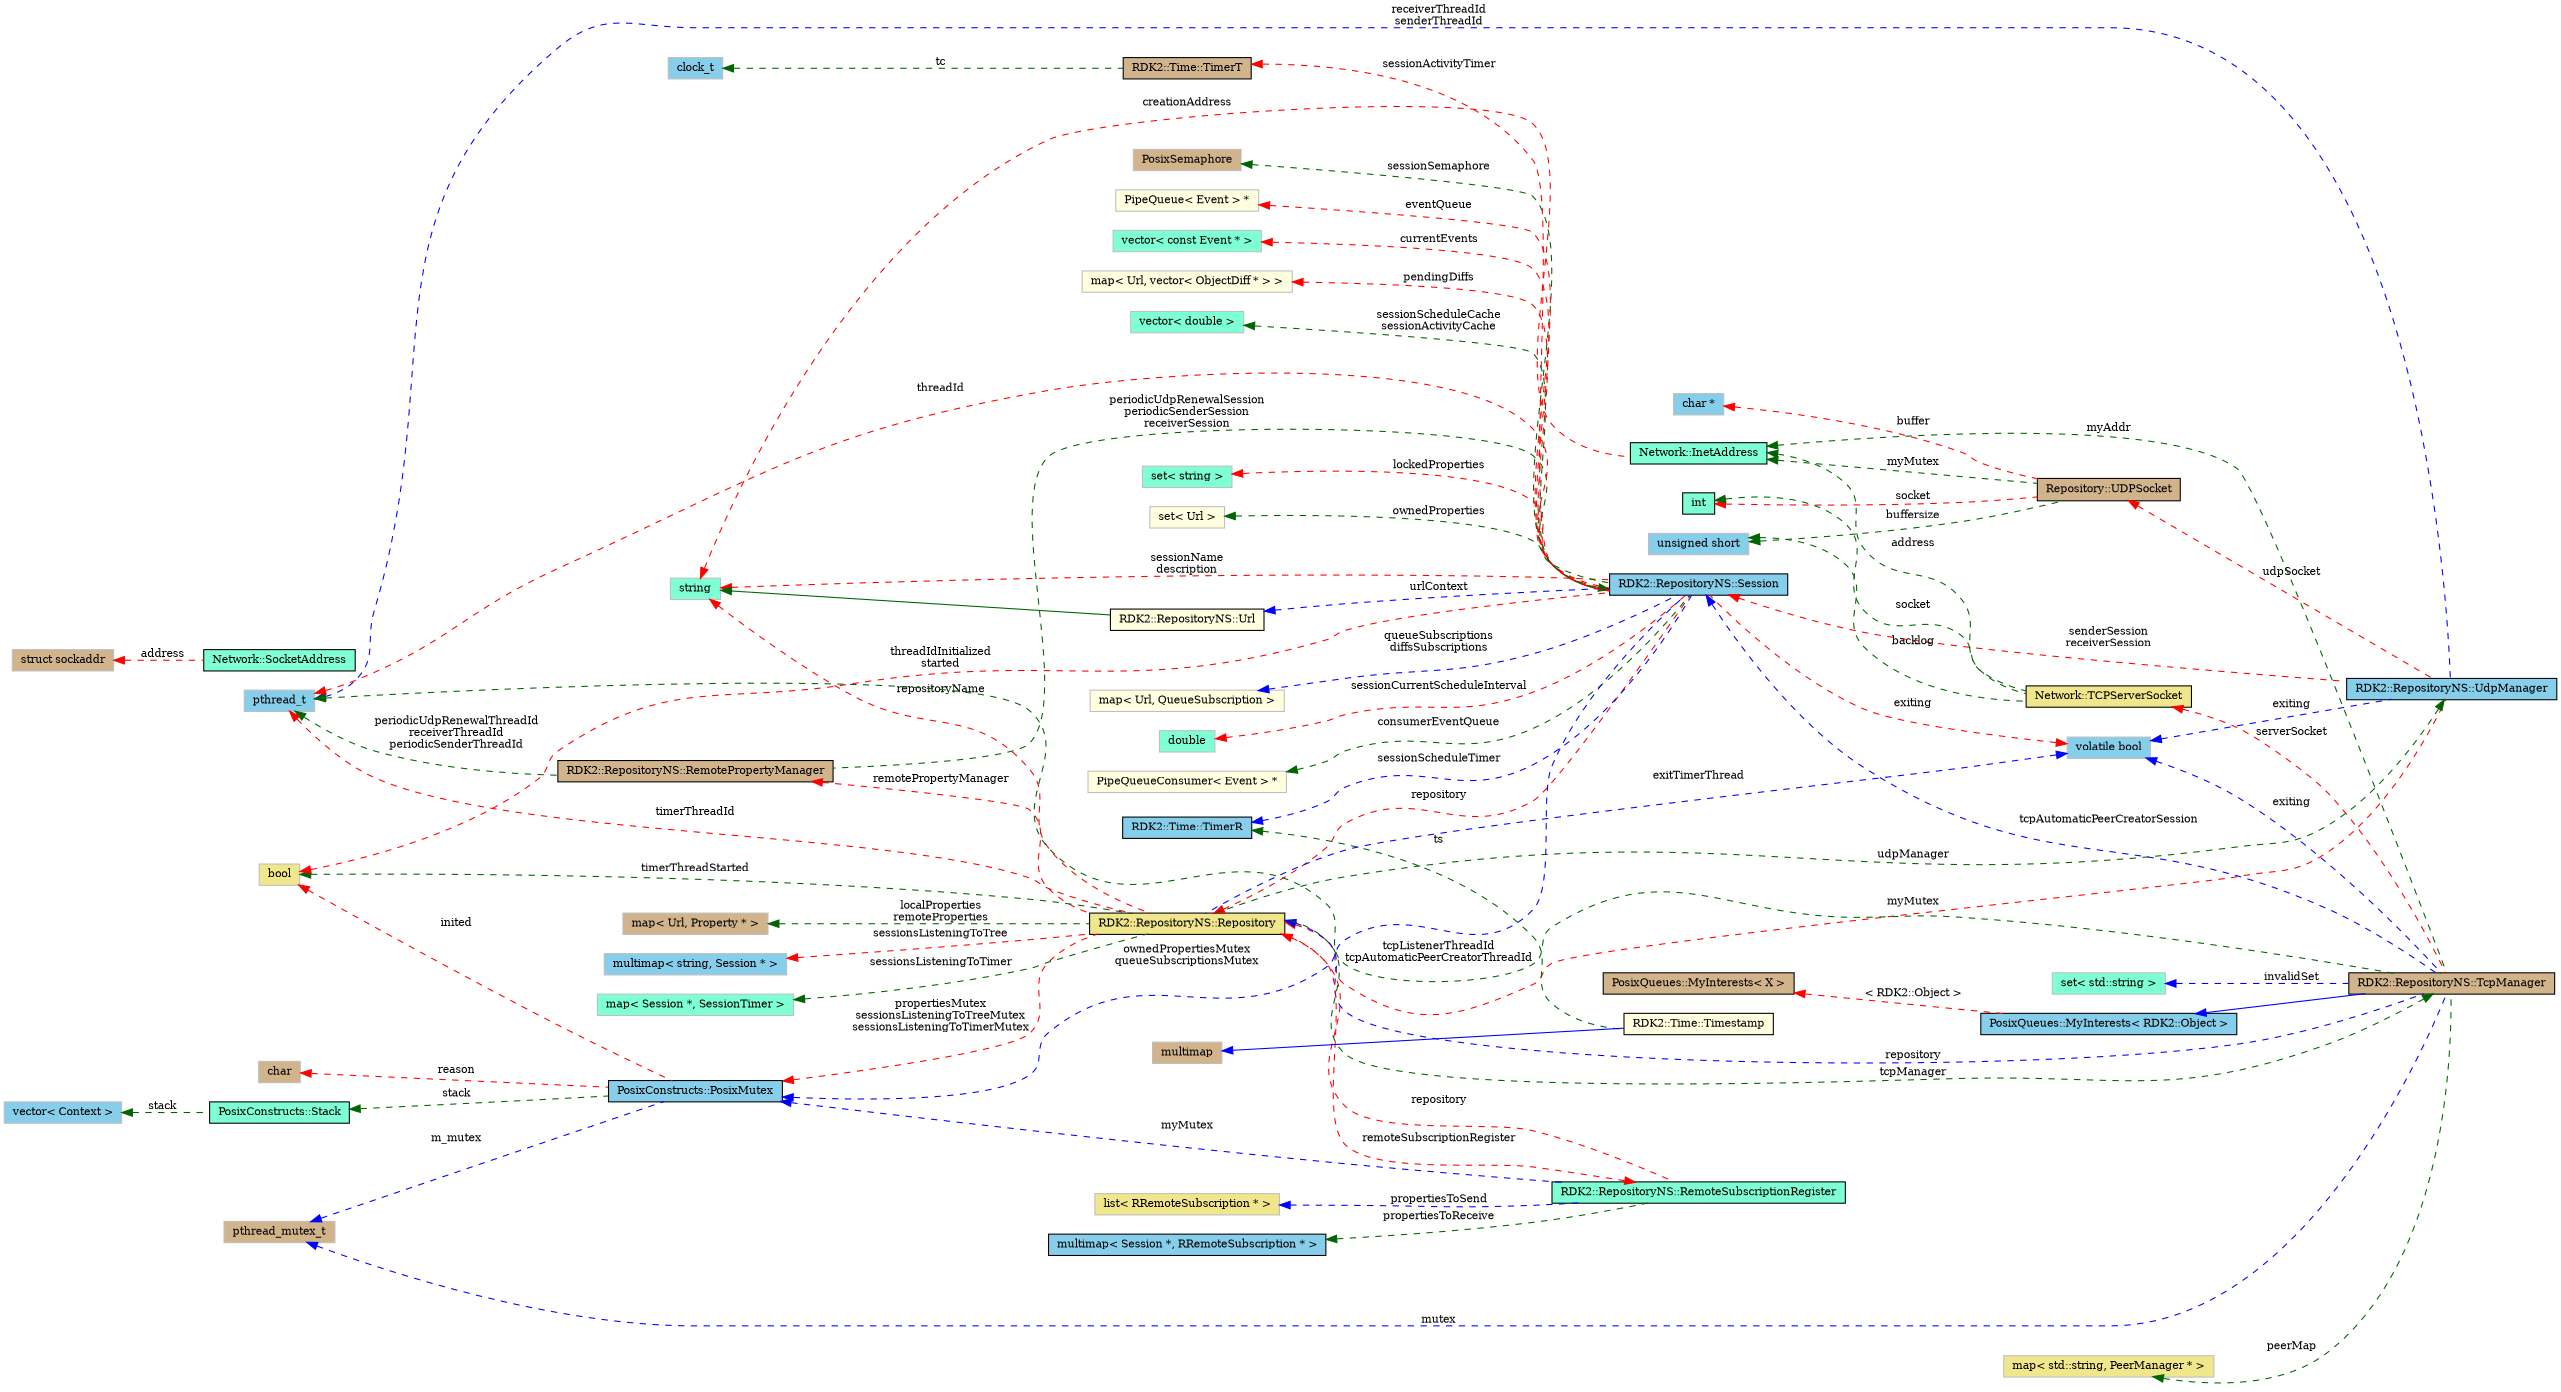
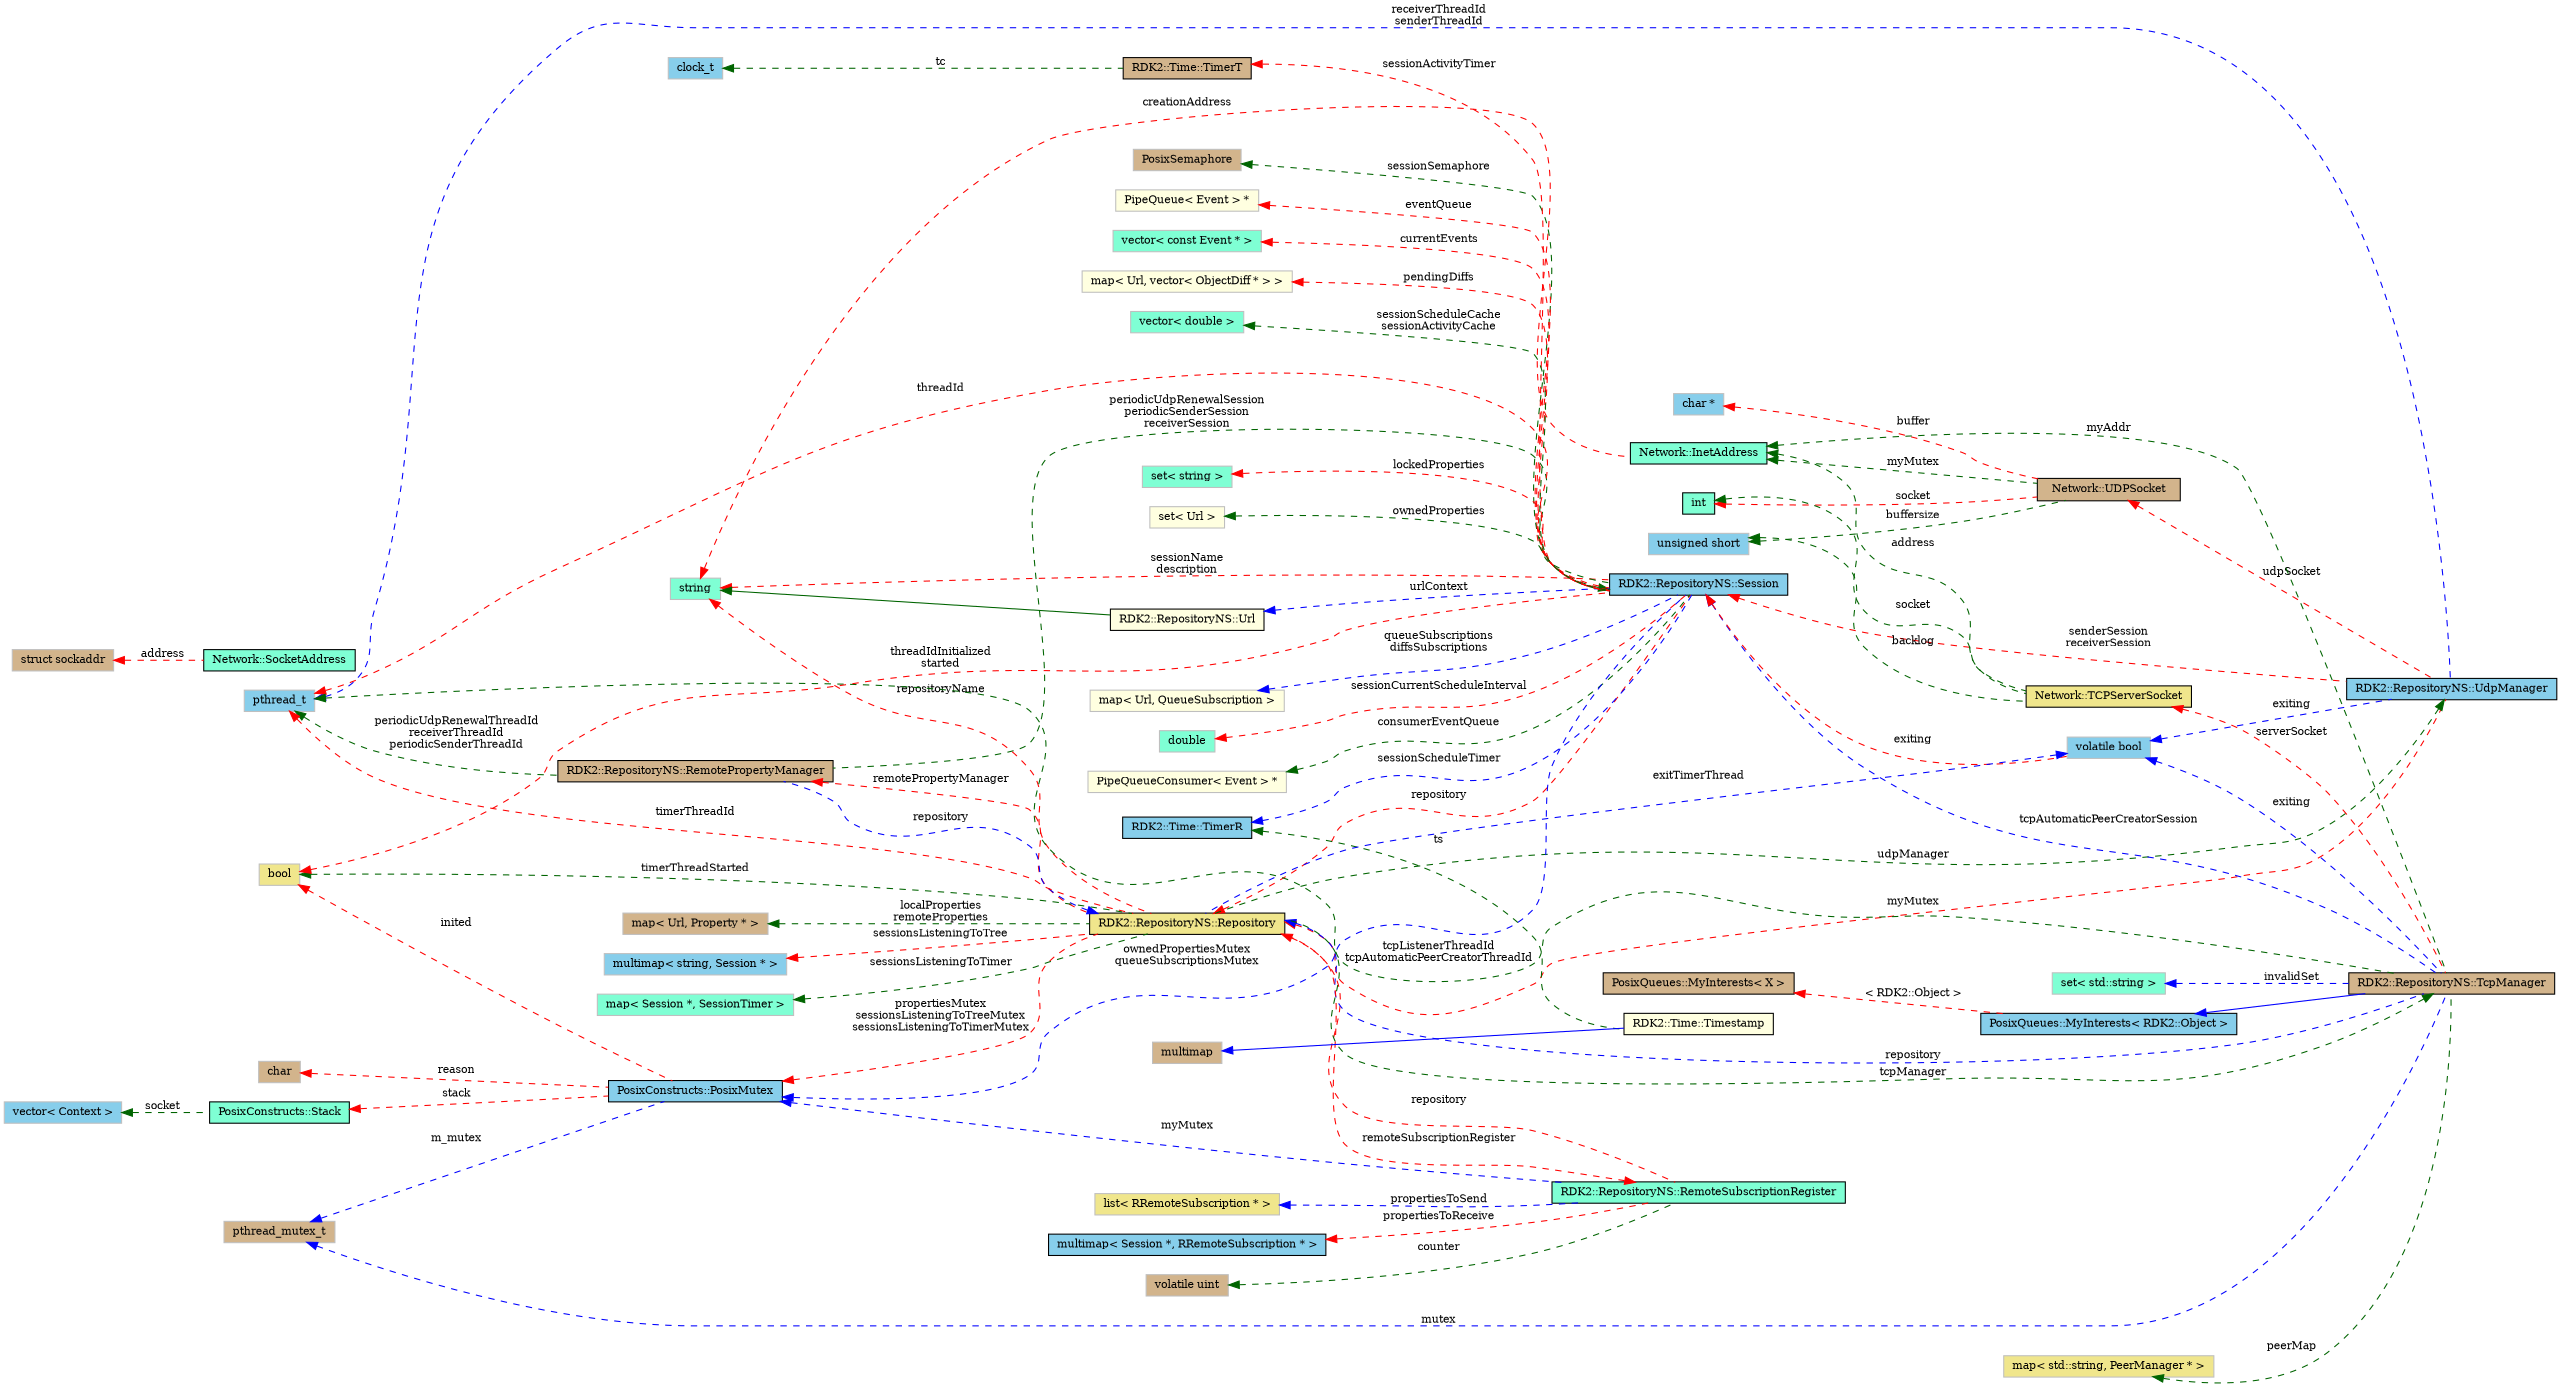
node "Repository::UDPSocket": label "Repository::UDPSocket" -> "Network::UDPSocket"
edge "RDK2::RepositoryNS::Session" -> "volatile bool": reversed
edge "RDK2::RepositoryNS::RemotePropertyManager" -> "RDK2::RepositoryNS::Repository": added, label "repository"
edge "PosixConstructs::PosixMutex" -> "PosixConstructs::Stack": color darkgreen -> red
edge "PosixConstructs::Stack" -> "vector< Context >": label "stack" -> "socket"
edge "RDK2::RepositoryNS::RemoteSubscriptionRegister" -> "multimap< Session *, RRemoteSubscription * >": color darkgreen -> red
node "volatile uint": added
